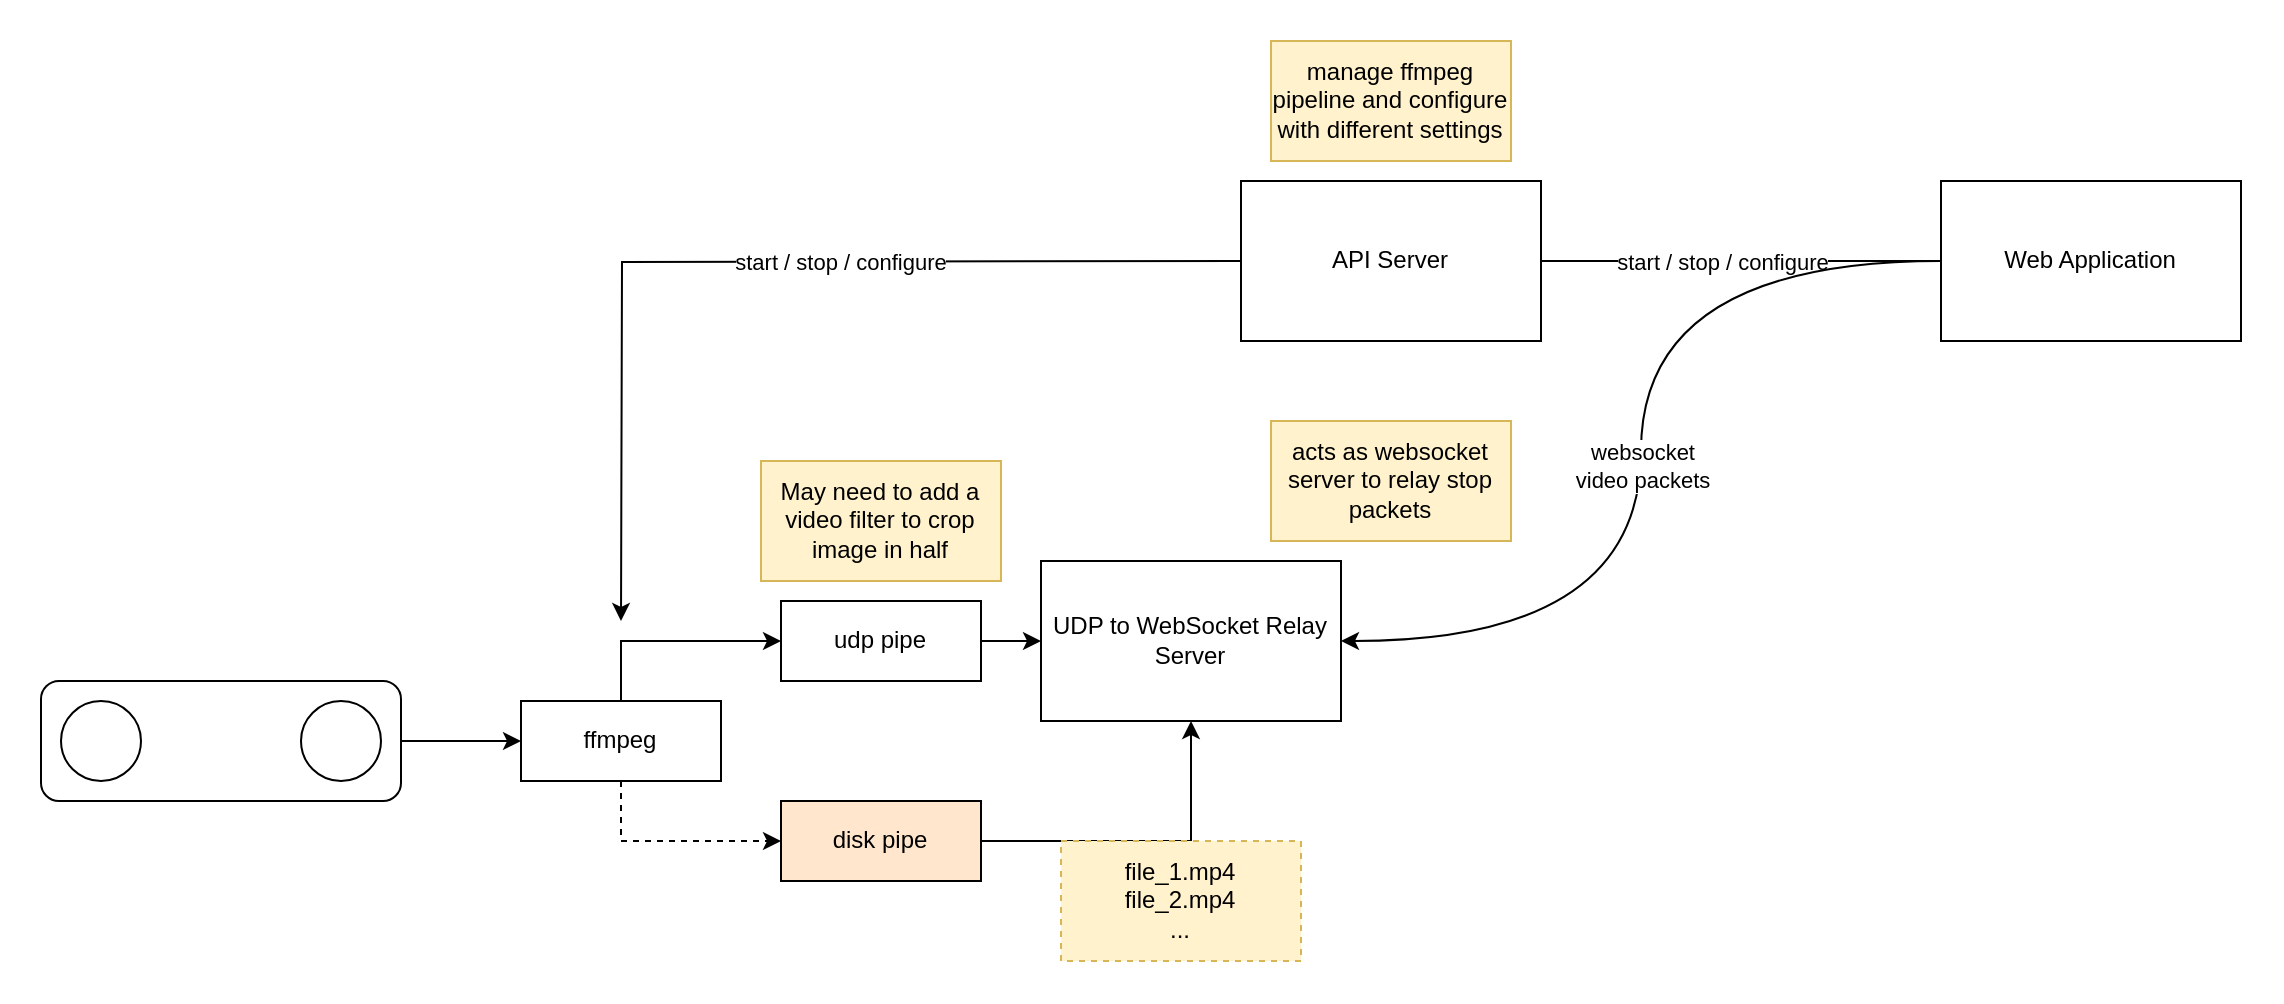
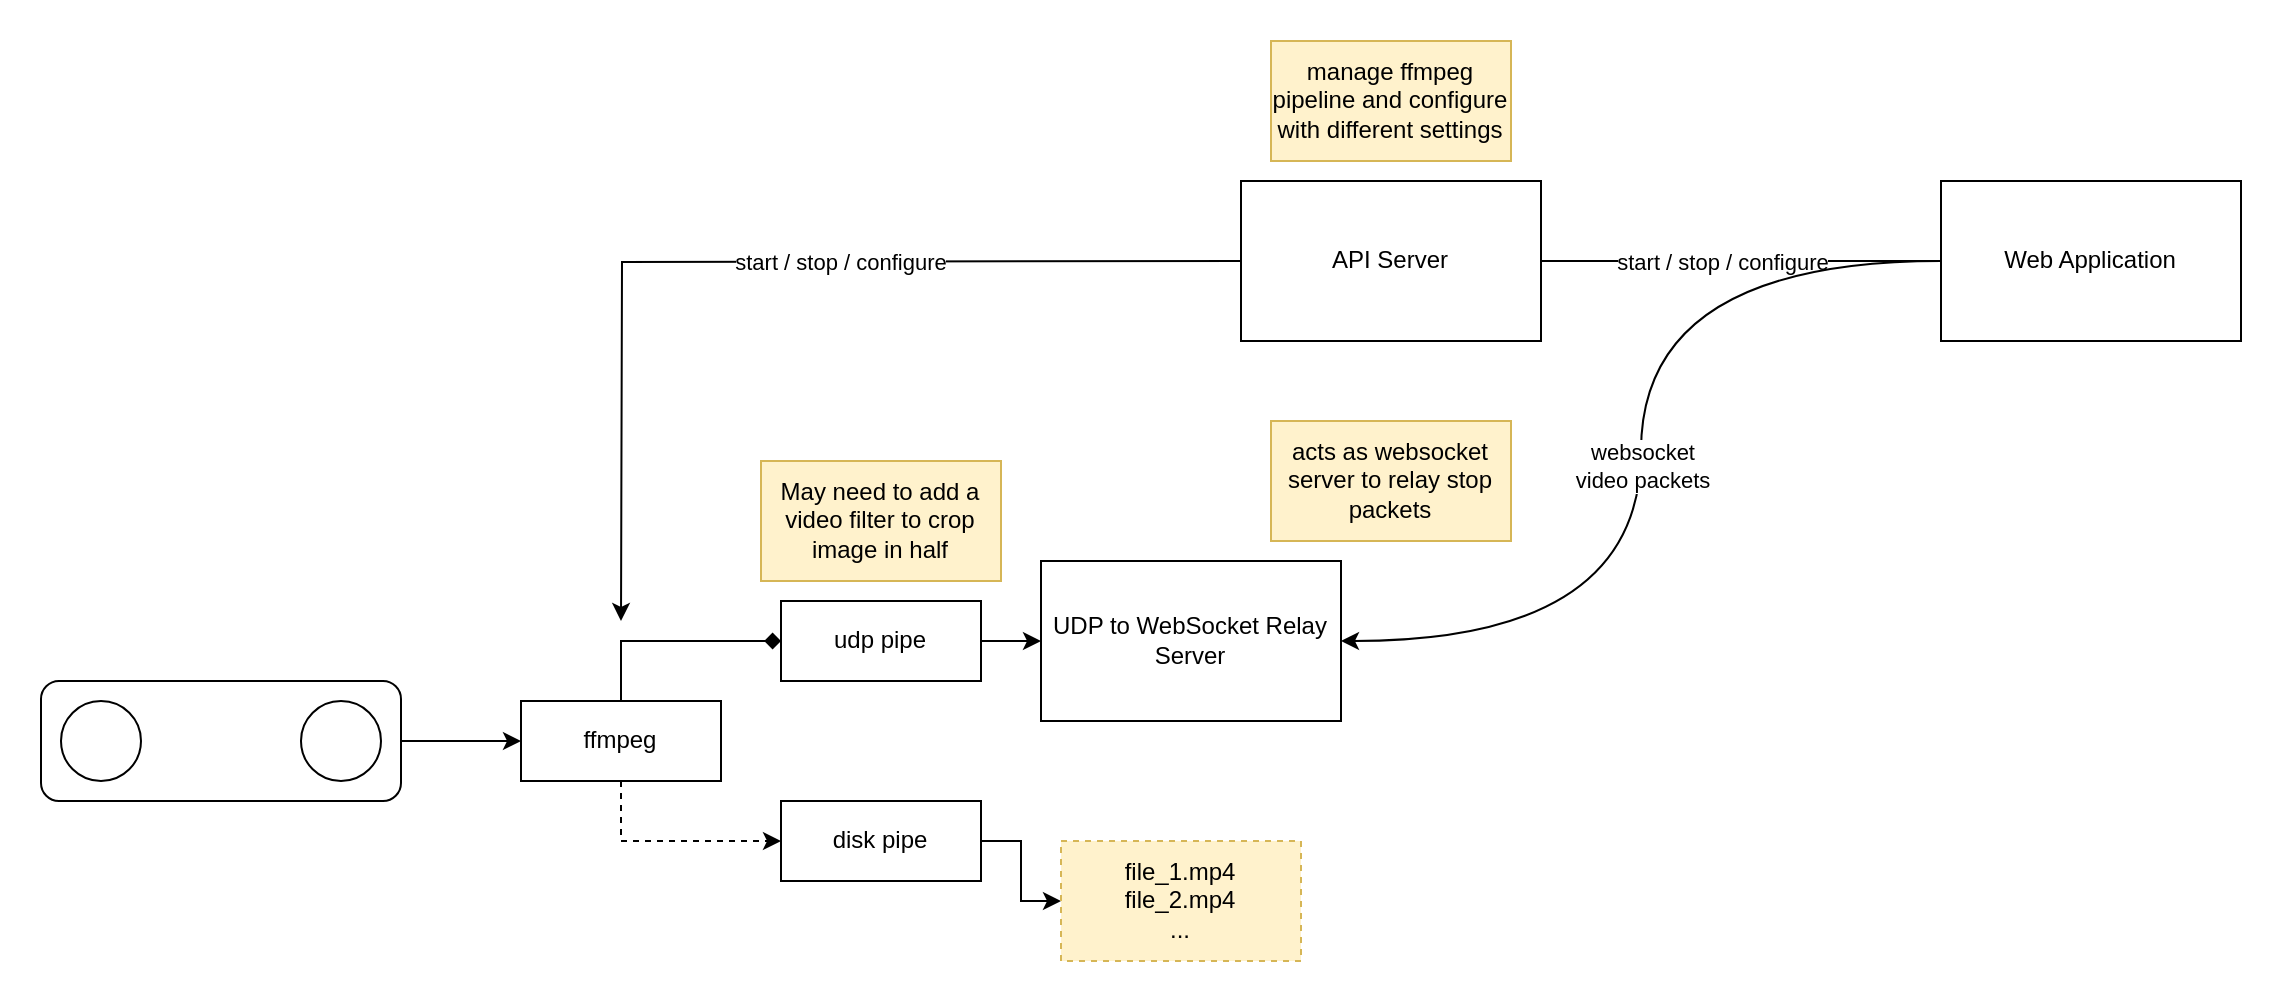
edge "ffmpeg" -> "udp pipe": arrowhead classic -> diamond
node "disk pipe": fillcolor #ffe6cc -> #ffffff
edge "disk pipe" -> "UDP to WebSocket Relay Server": now "disk pipe" -> "file_1.mp4 file_2.mp4 ..."
